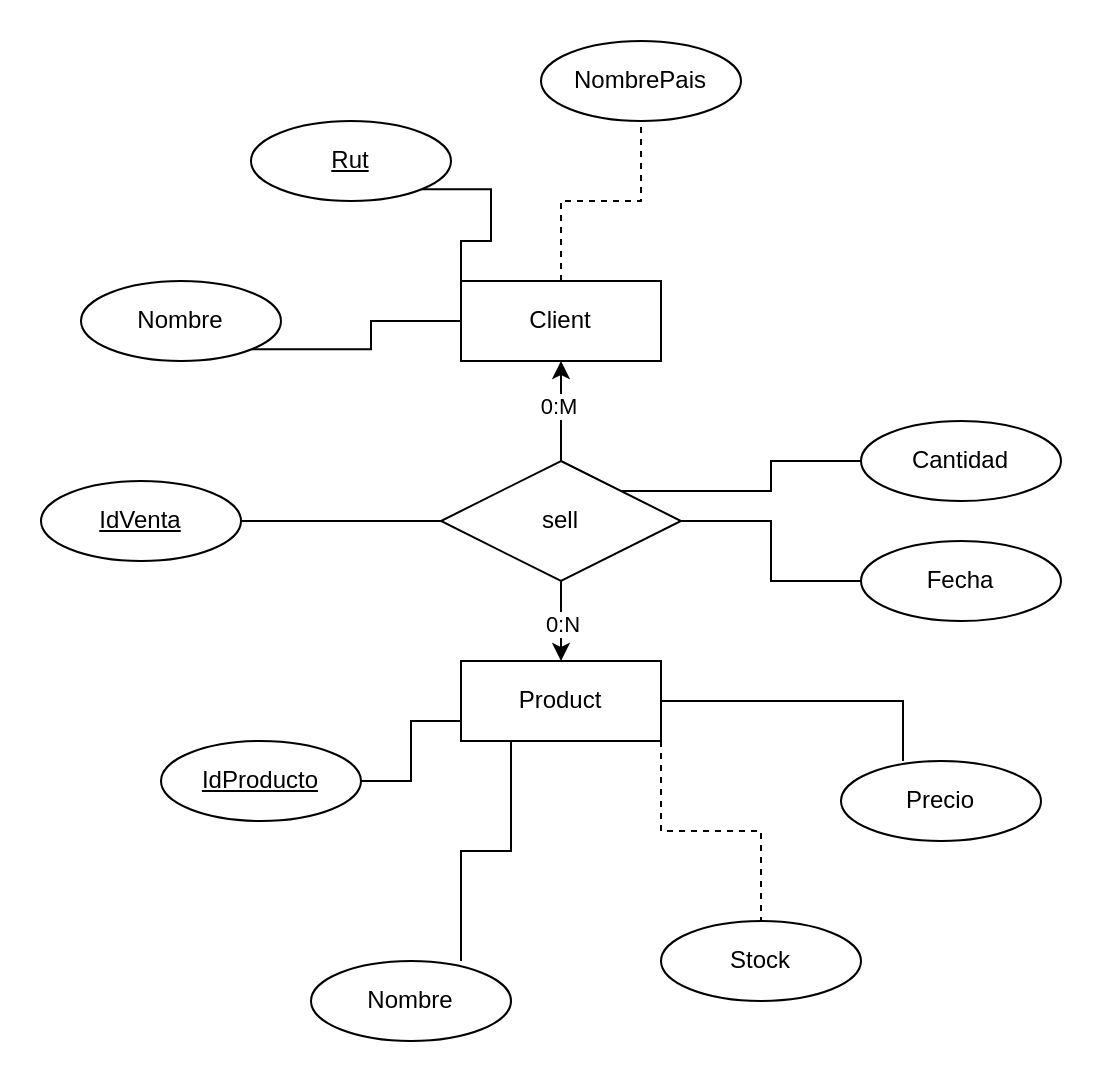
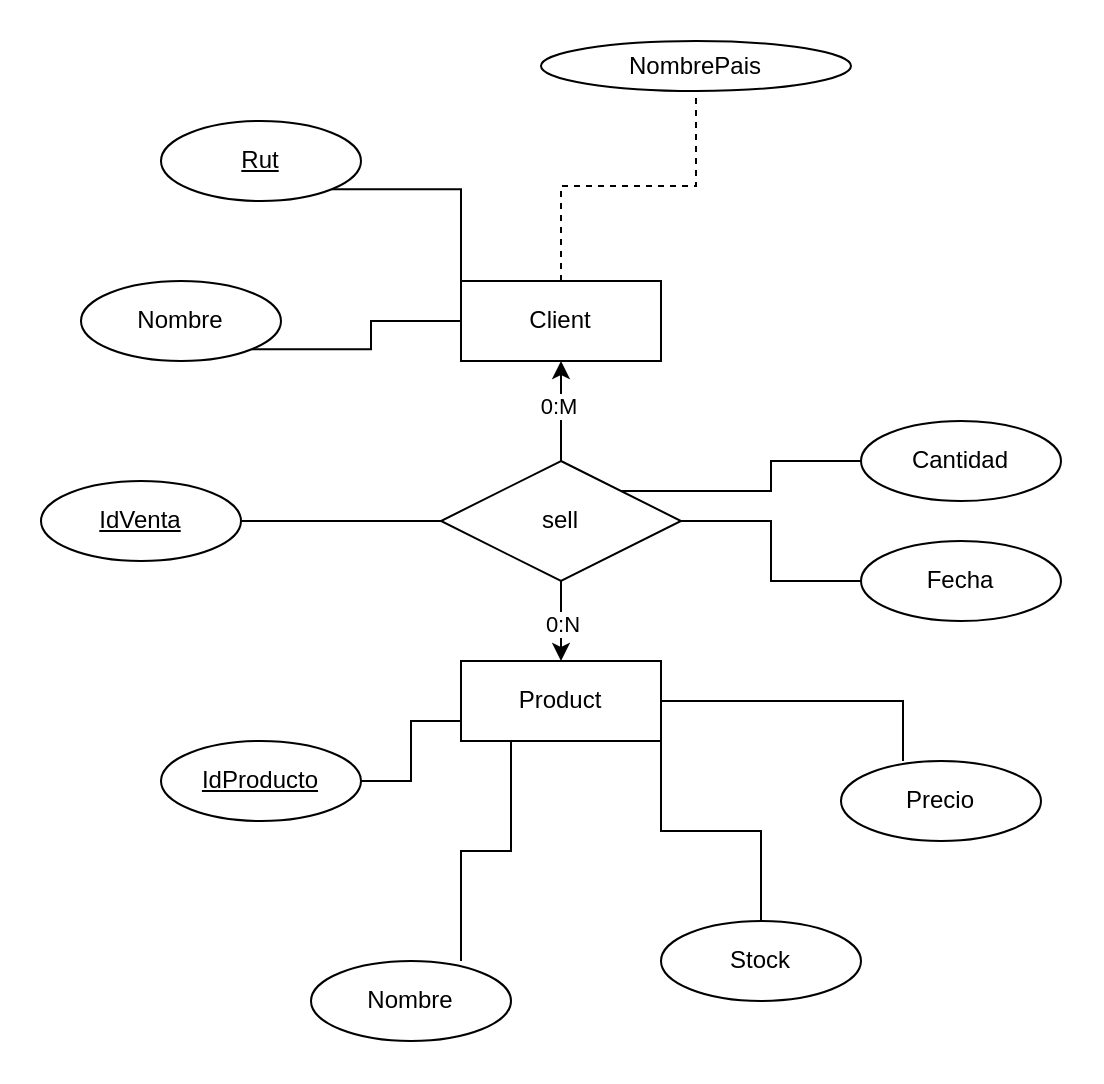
node "NombrePais": size 200x80 -> 310x50
node "Rut": moved (351, 161) -> (261, 161)
edge "Product" -- "Stock": style dashed -> solid
